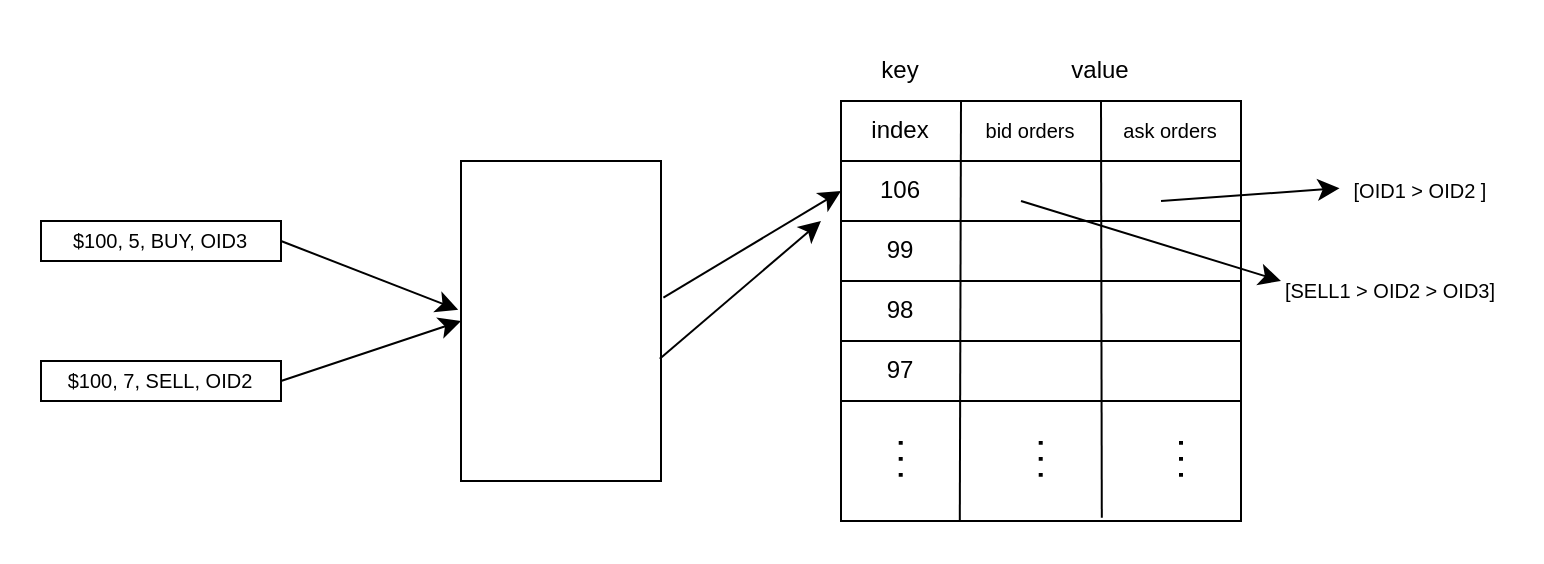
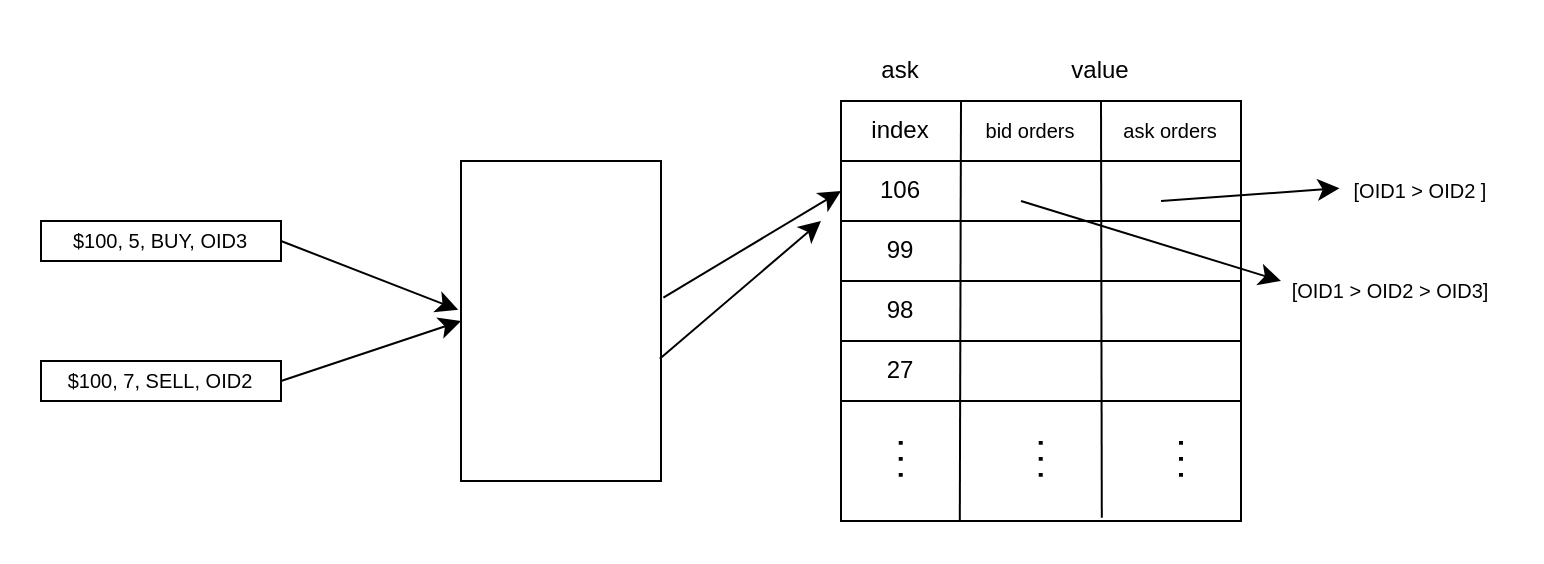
node "key": label "key" -> "ask"
node "[SELL1 > OID2 > OID3]": label "[SELL1 > OID2 > OID3]" -> "[OID1 > OID2 > OID3]"
node "97": label "97" -> "27"
